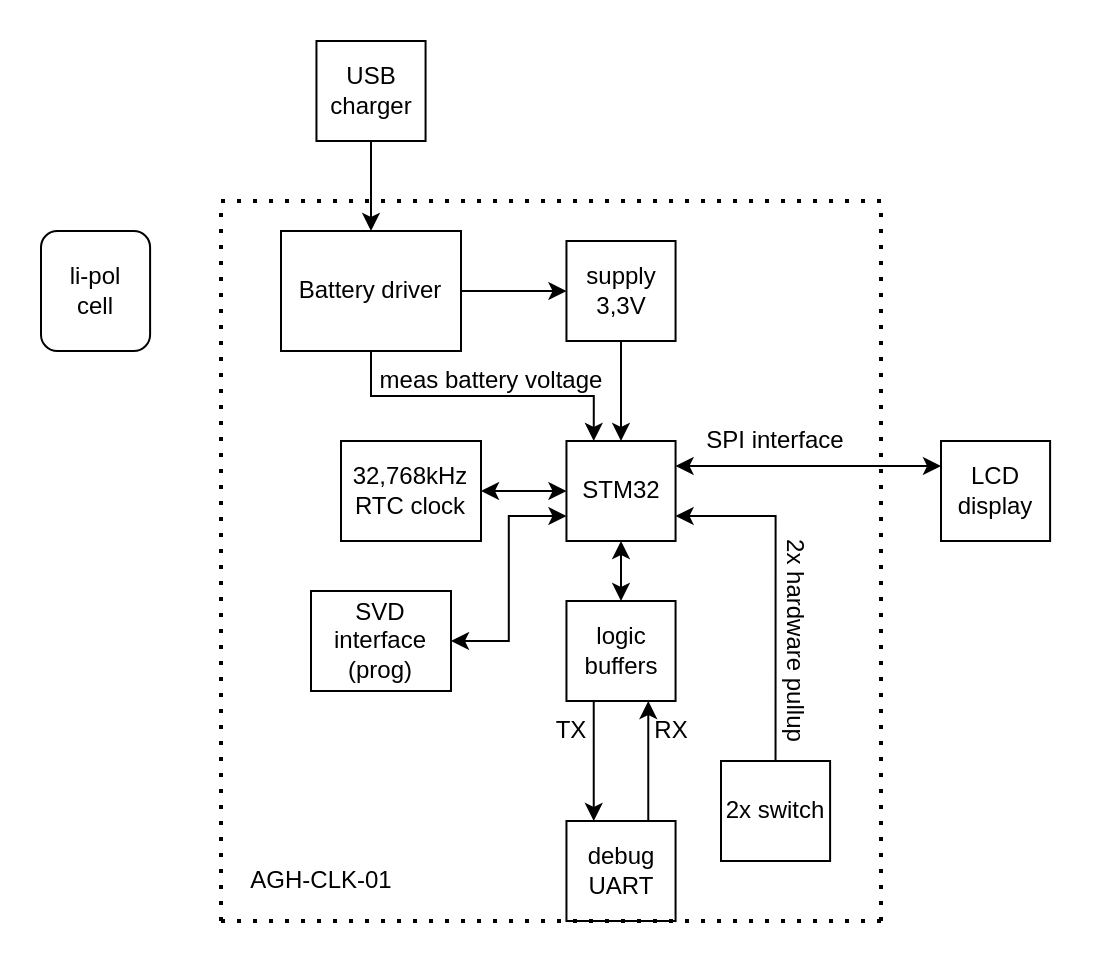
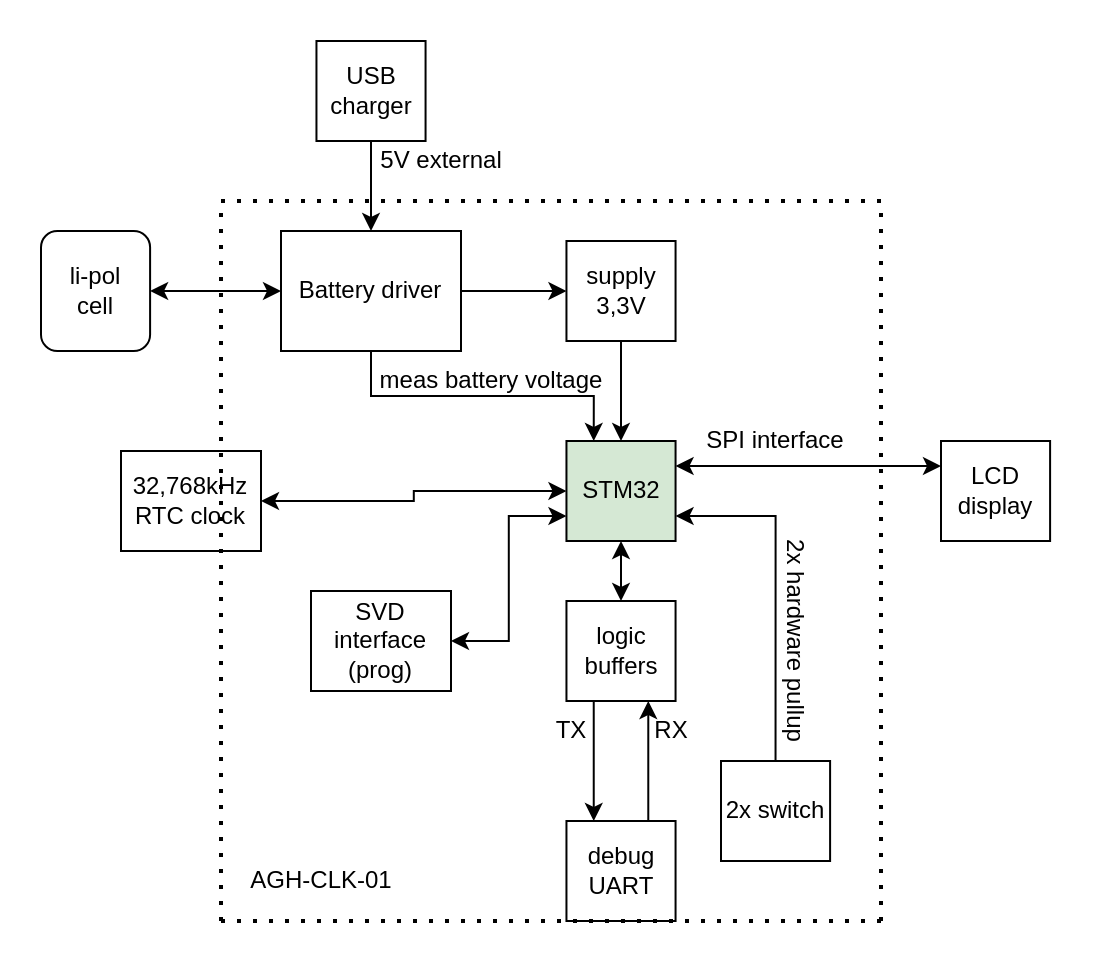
node "5V external": added
edge "li-pol cell" -- "Battery driver": added
node "32,768kHz RTC clock": moved (411, 491) -> (191, 501)
node "STM32": fillcolor #ffffff -> #d5e8d4
